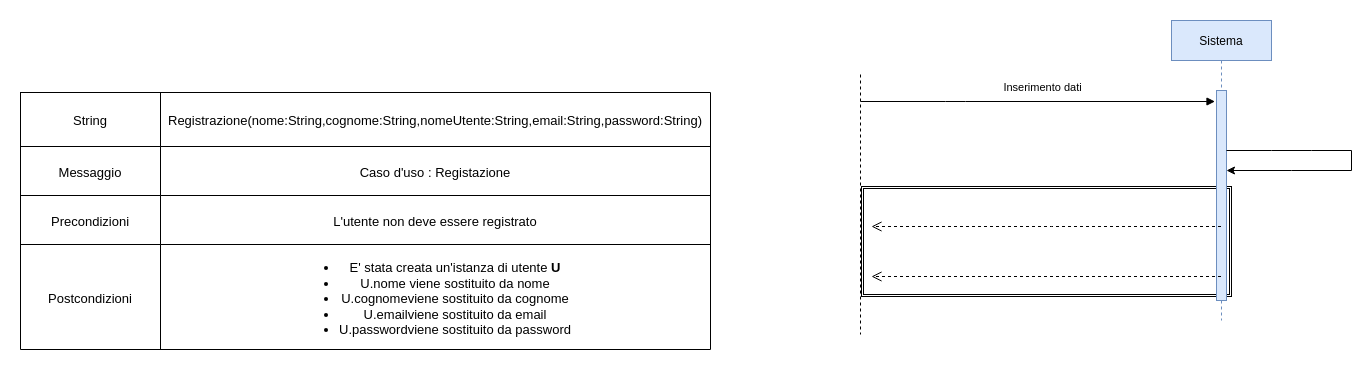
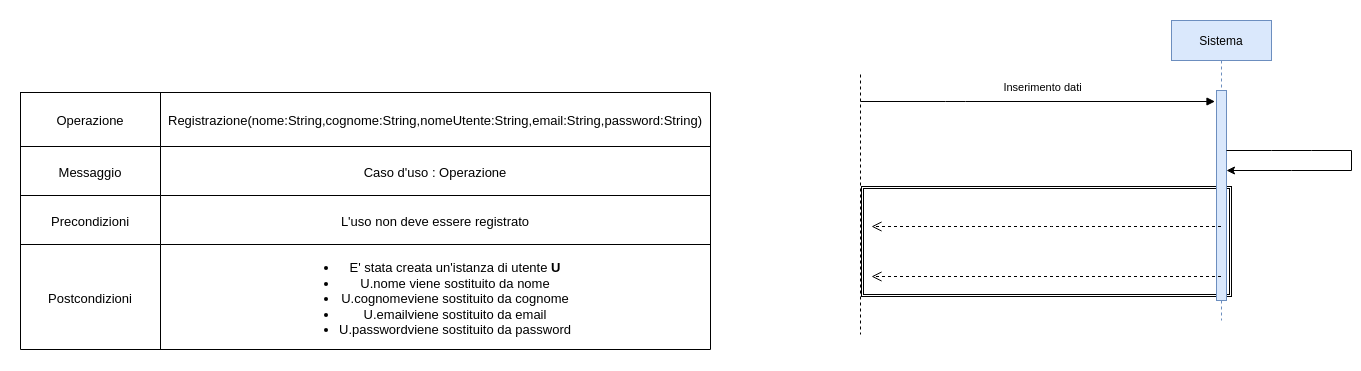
node "String": label "String" -> "Operazione"
node "Caso d'uso : Registazione": label "Caso d'uso : Registazione" -> "Caso d'uso : Operazione"
node "L'utente non deve essere registrato": label "L'utente non deve essere registrato" -> "L'uso non deve essere registrato"
